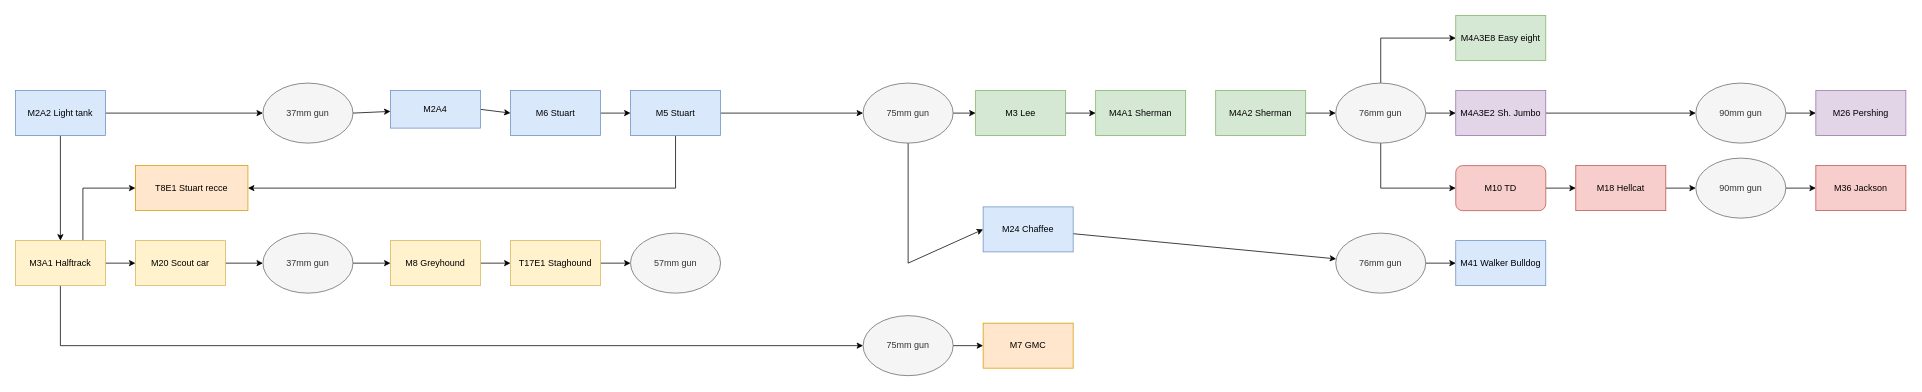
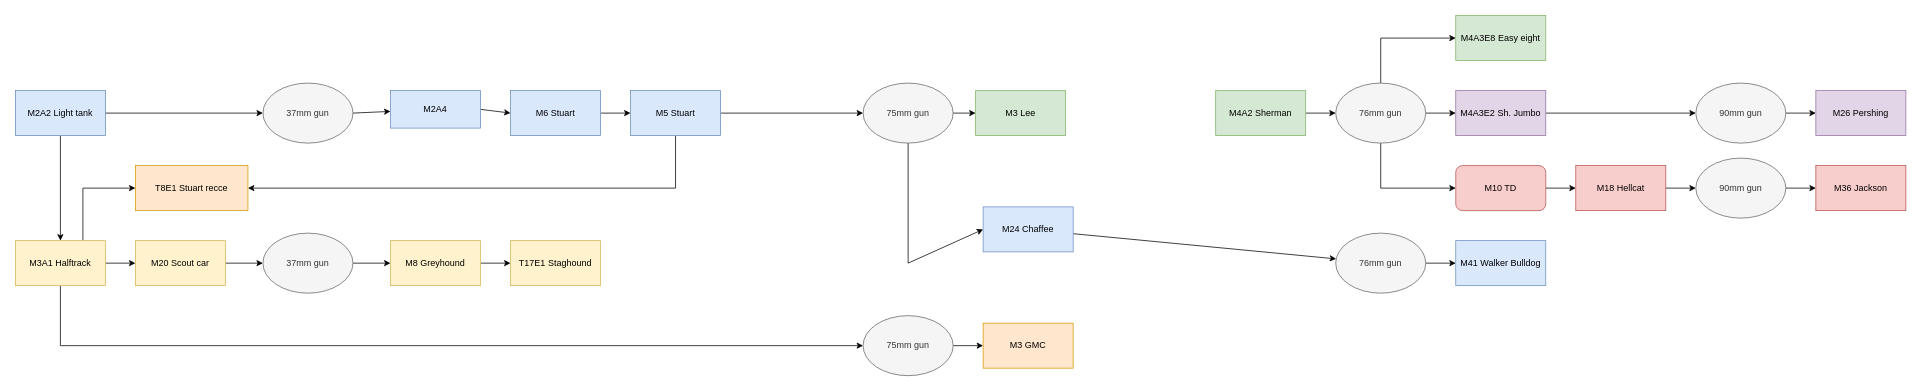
edge "M3 Lee" -> "M4A1 Sherman": removed
node "M4A1 Sherman": removed
edge "T17E1 Staghound" -> "57mm gun": removed
node "57mm gun": removed
node "M7 GMC": label "M7 GMC" -> "M3 GMC"
